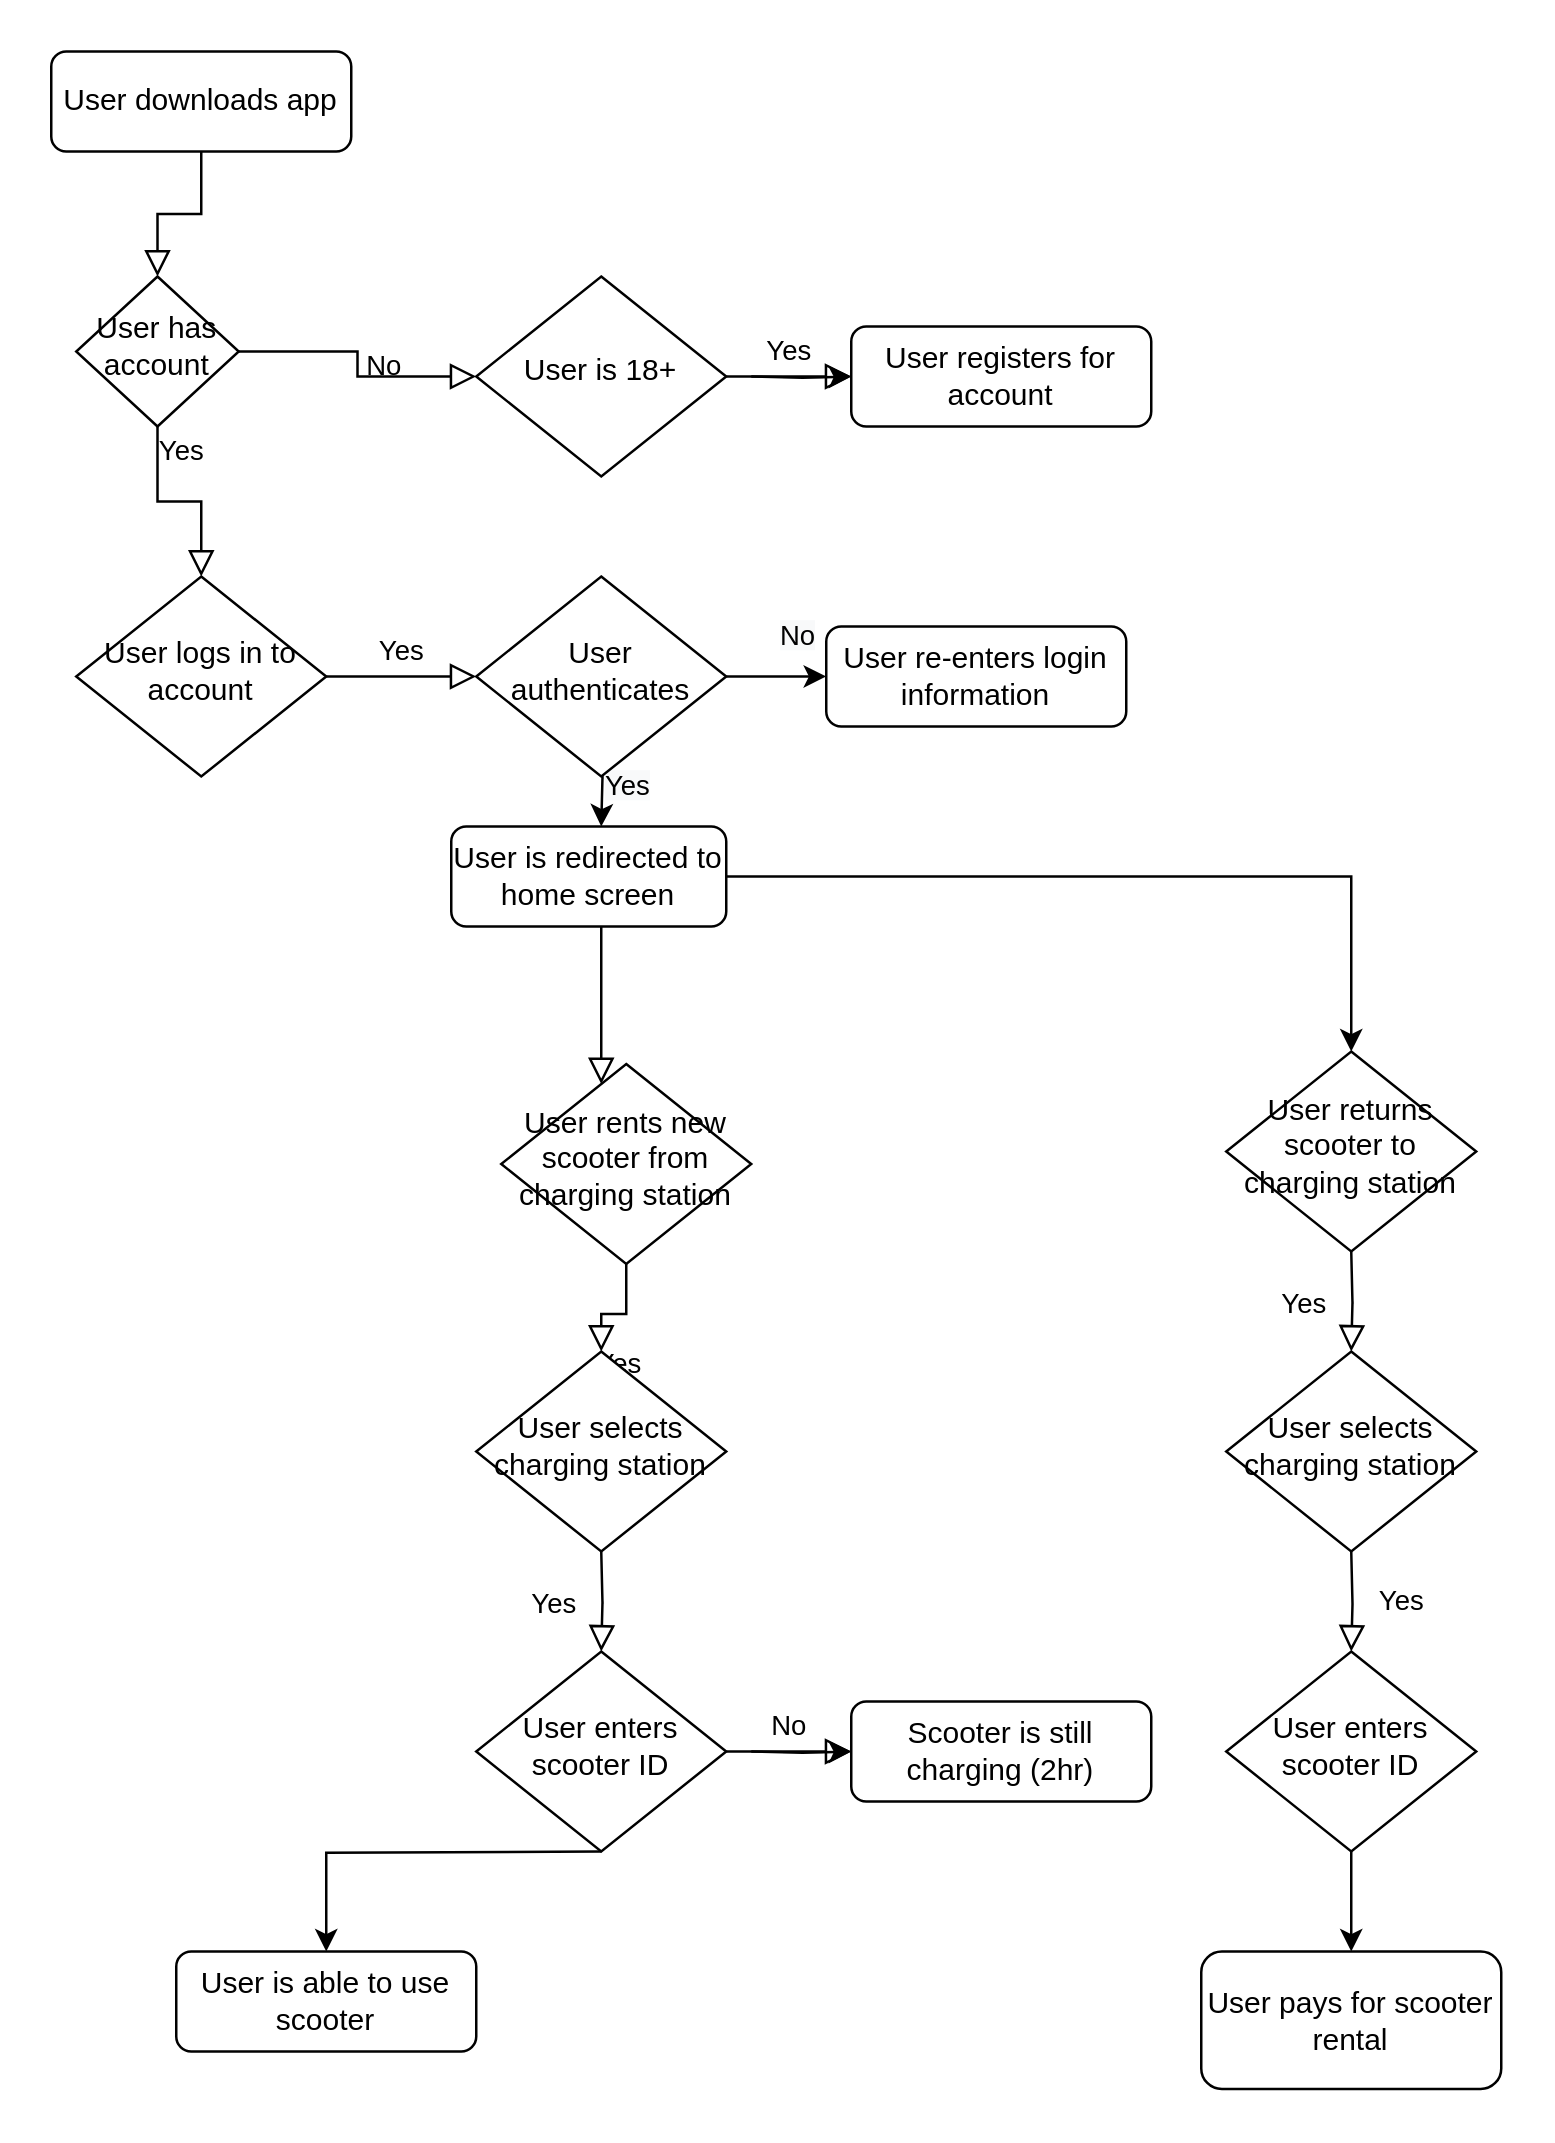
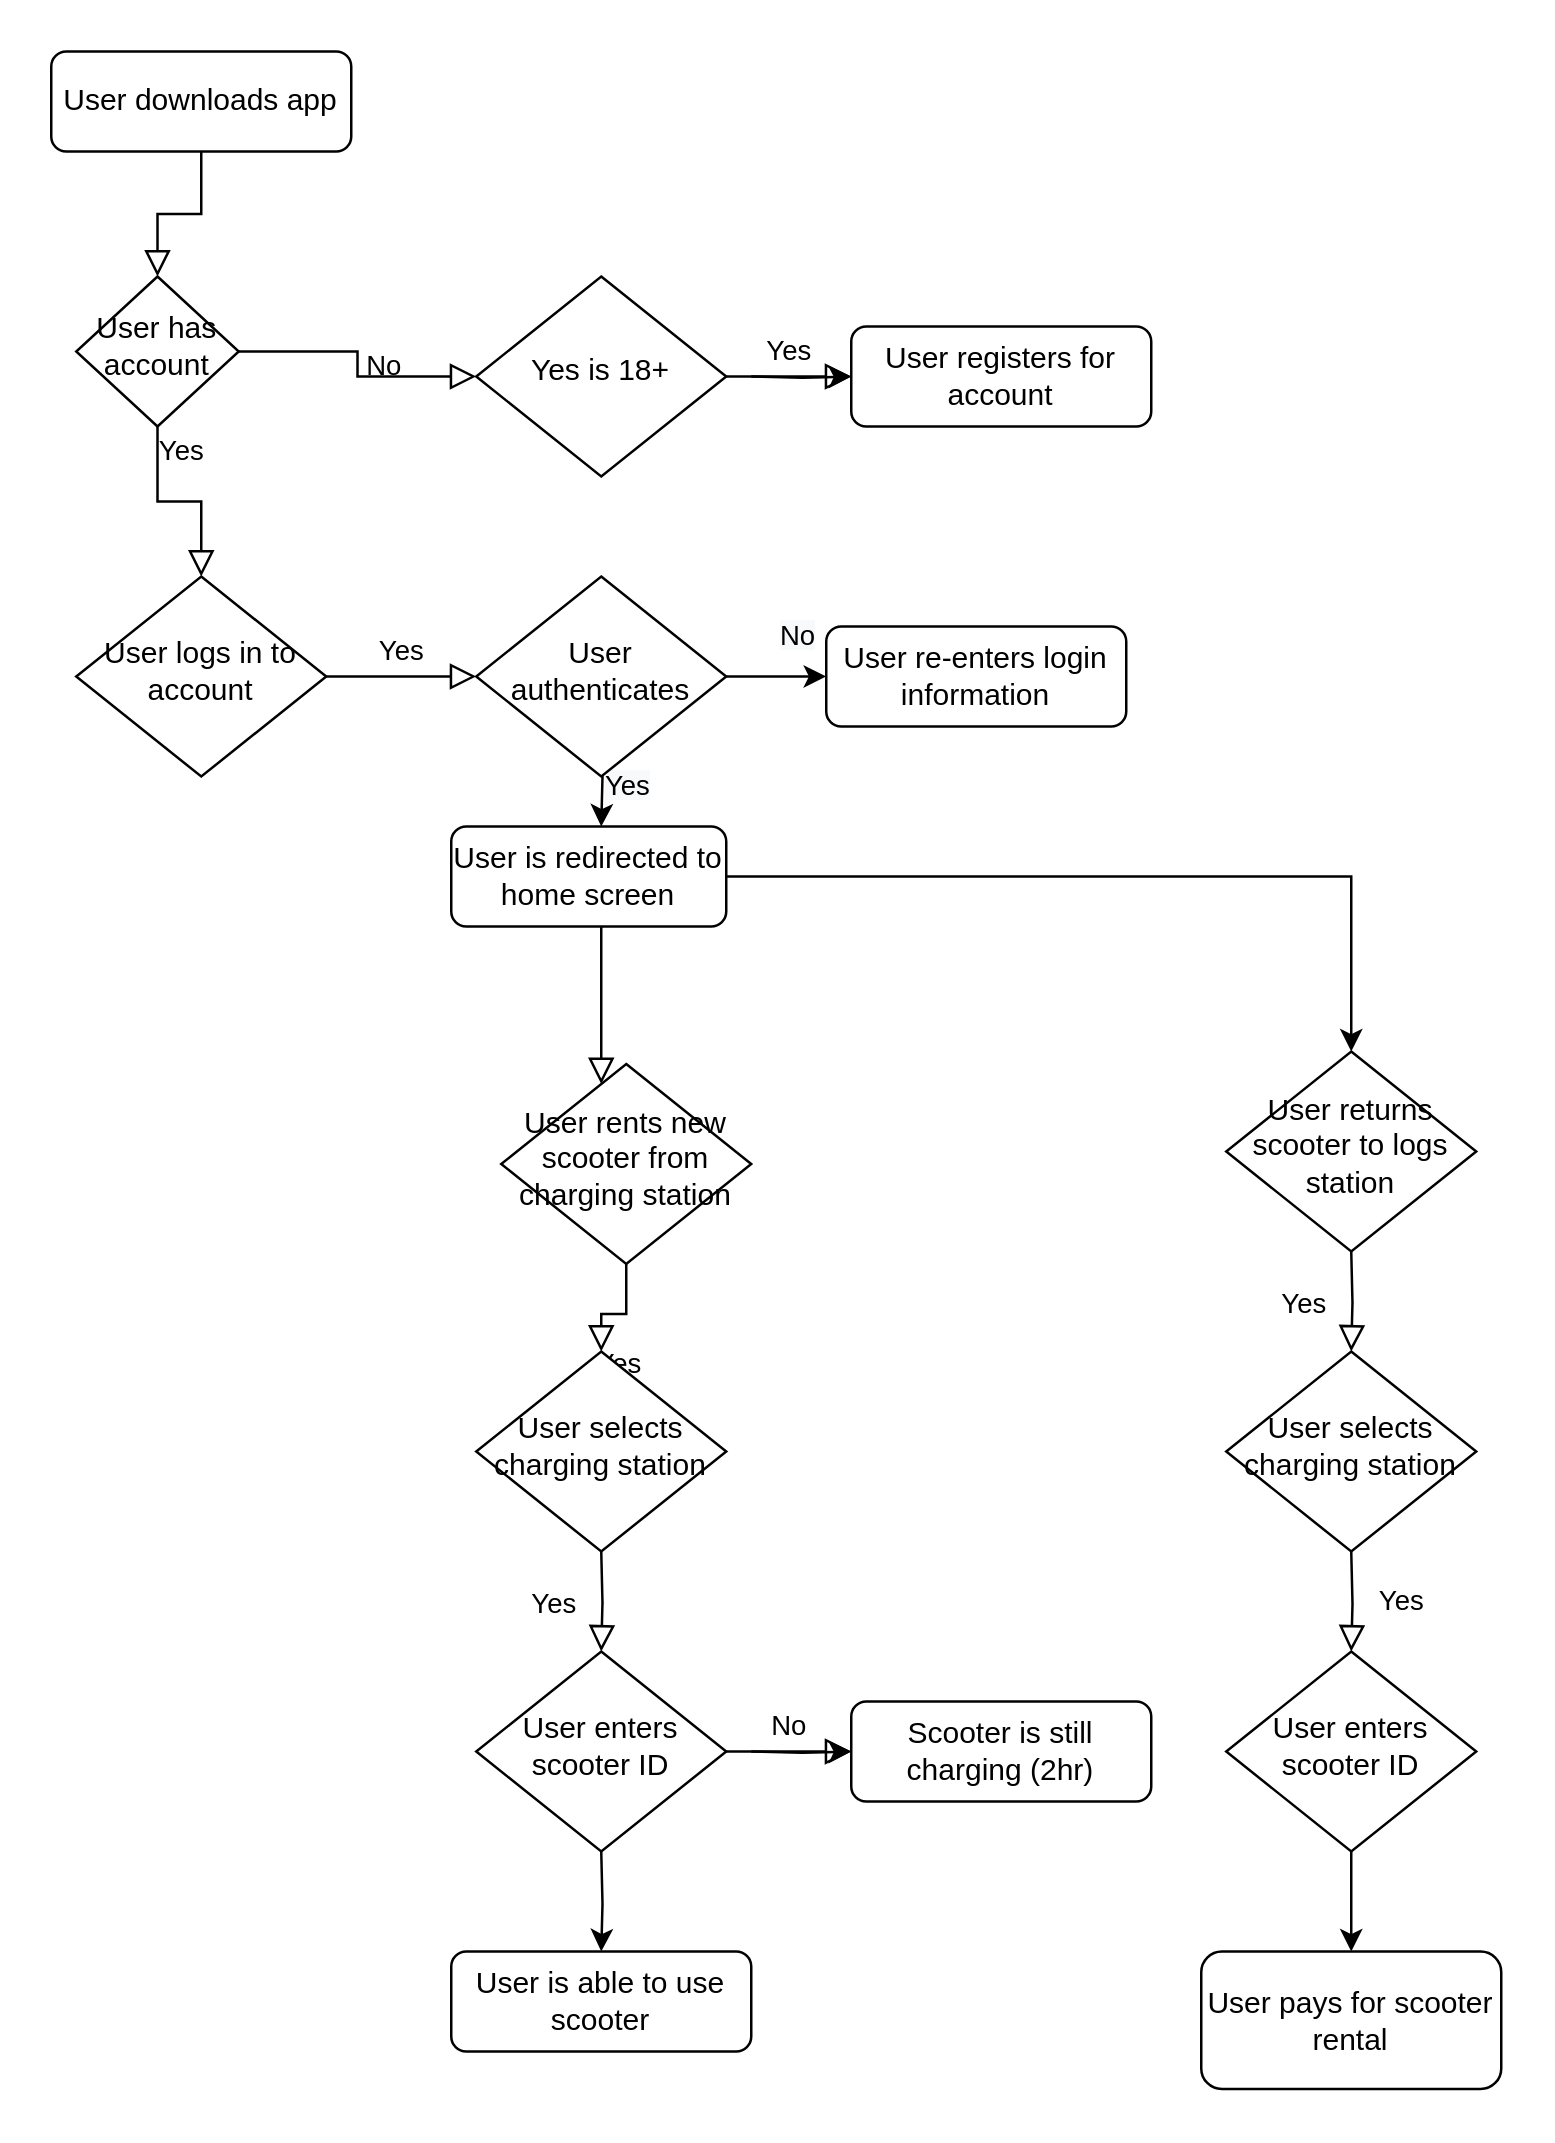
node "User is 18+": label "User is 18+" -> "Yes is 18+"
node "User returns scooter to charging station": label "User returns scooter to charging station" -> "User returns scooter to logs station"
node "User is able to use scooter": moved (326, 2001) -> (601, 2001)
